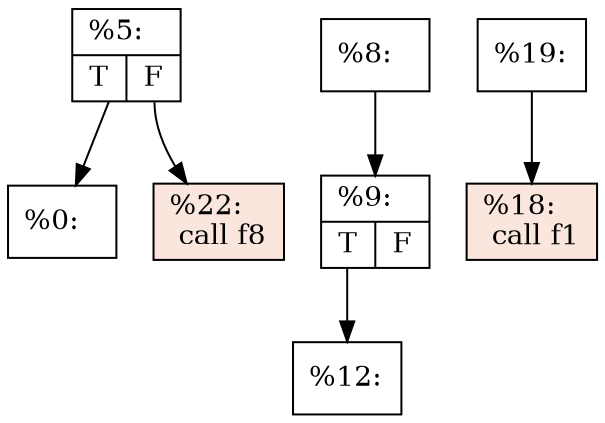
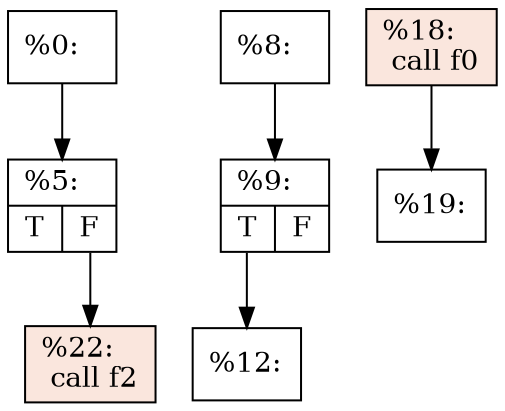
edge "%19:" -> "%18:": reversed
edge "%5:" -> "%0:": reversed
node "%22:": text "call f8" -> "call f2"
node "%18:": text "call f1" -> "call f0"
